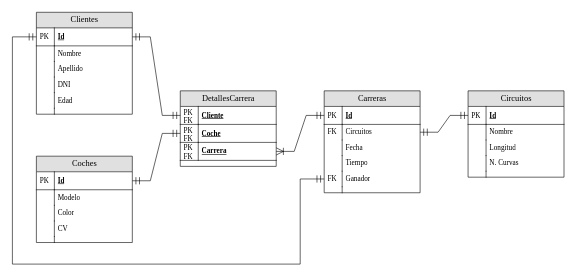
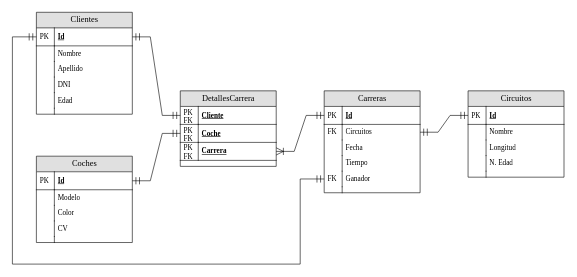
node "N. Curvas": label "N. Curvas" -> "N. Edad"
